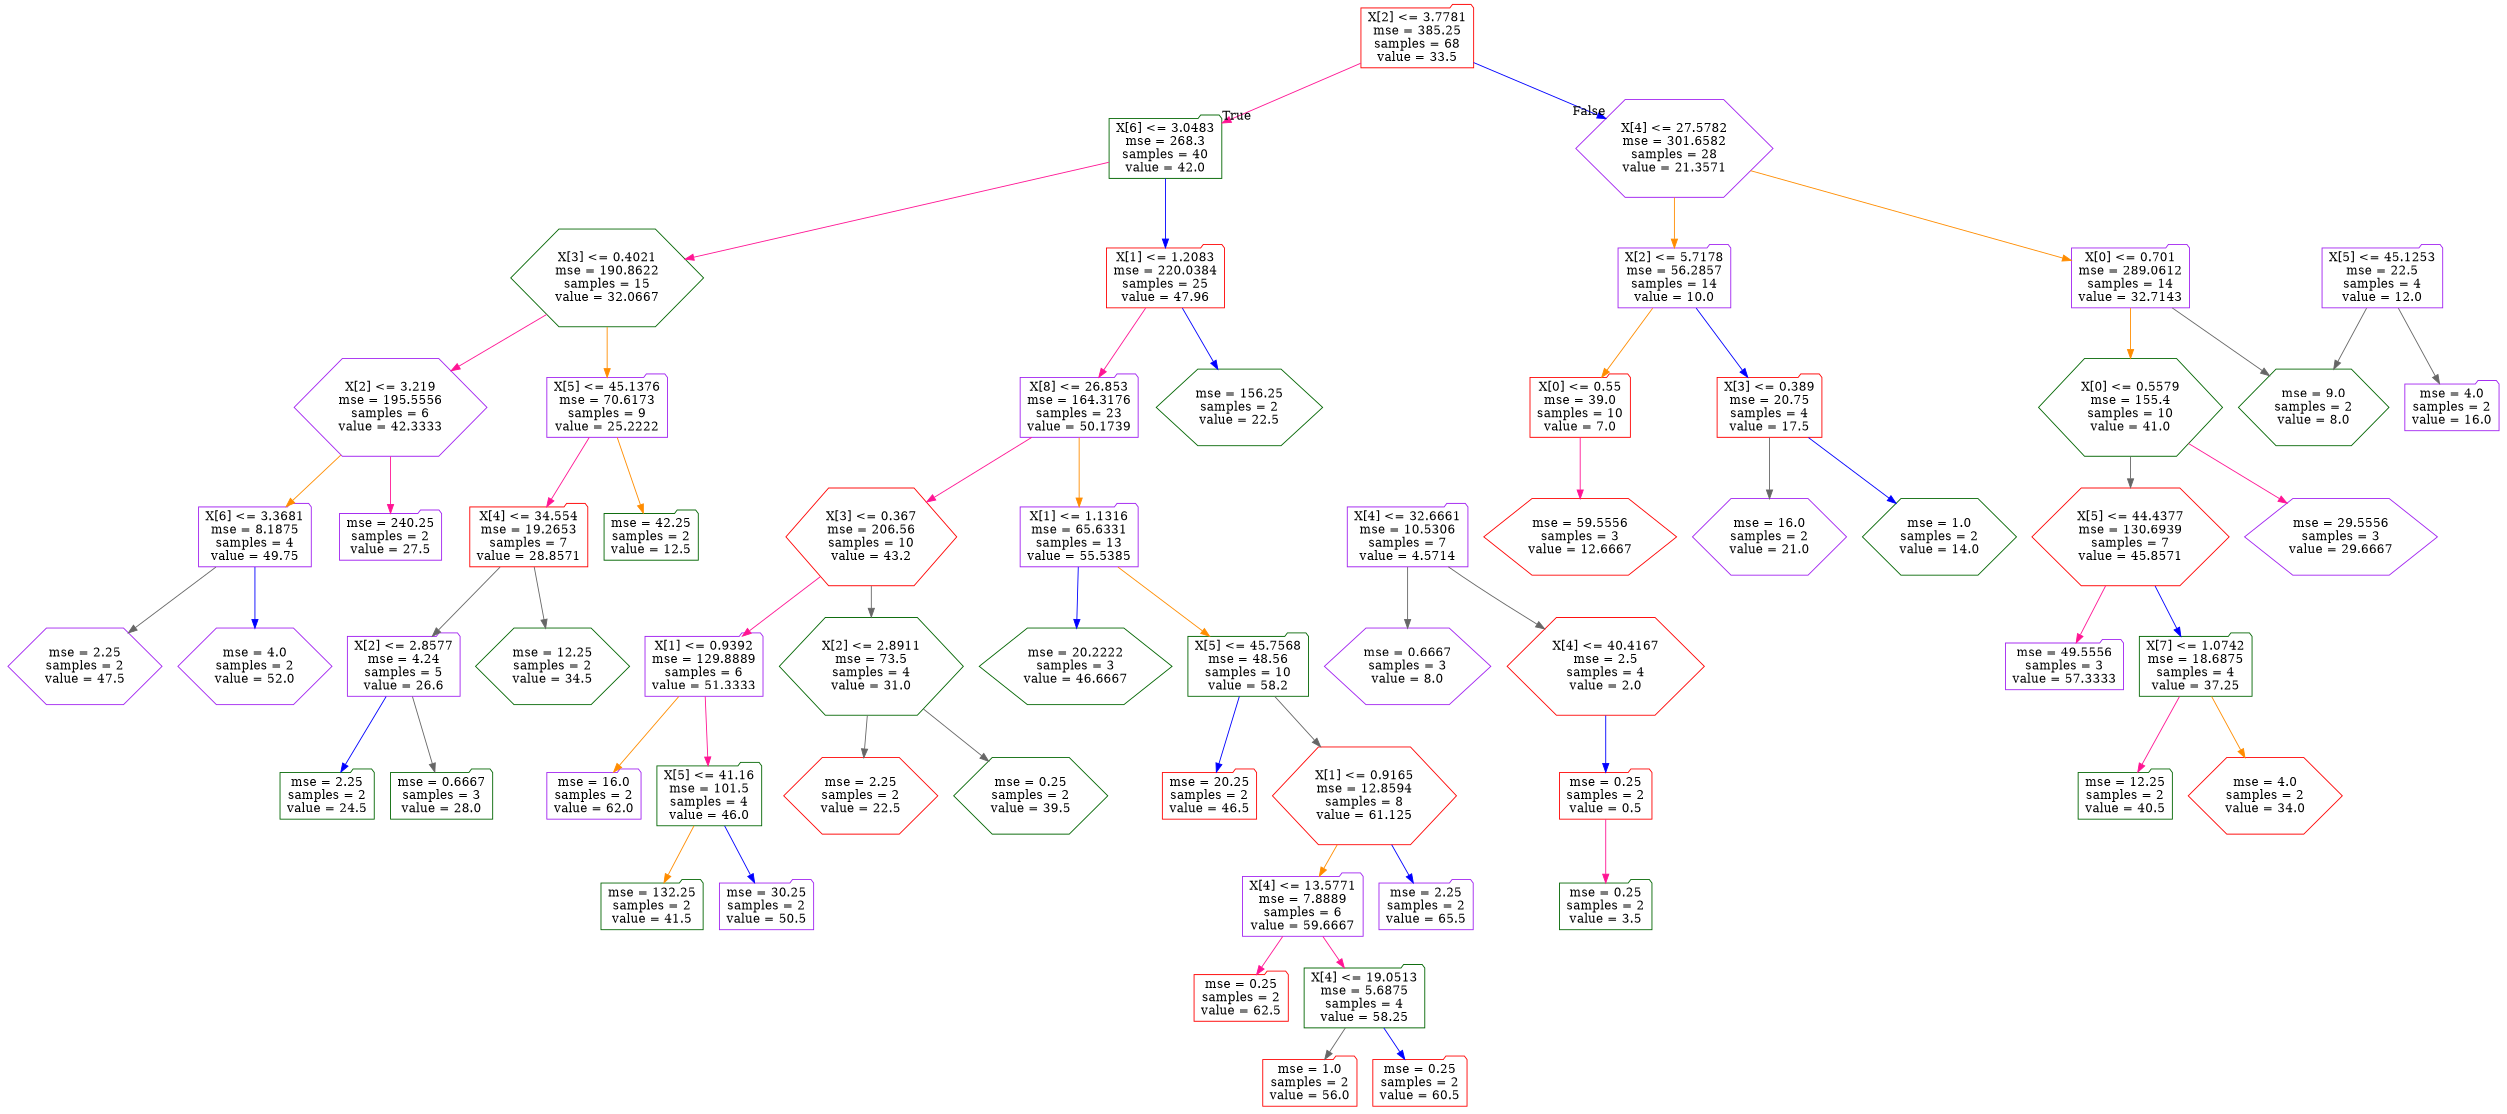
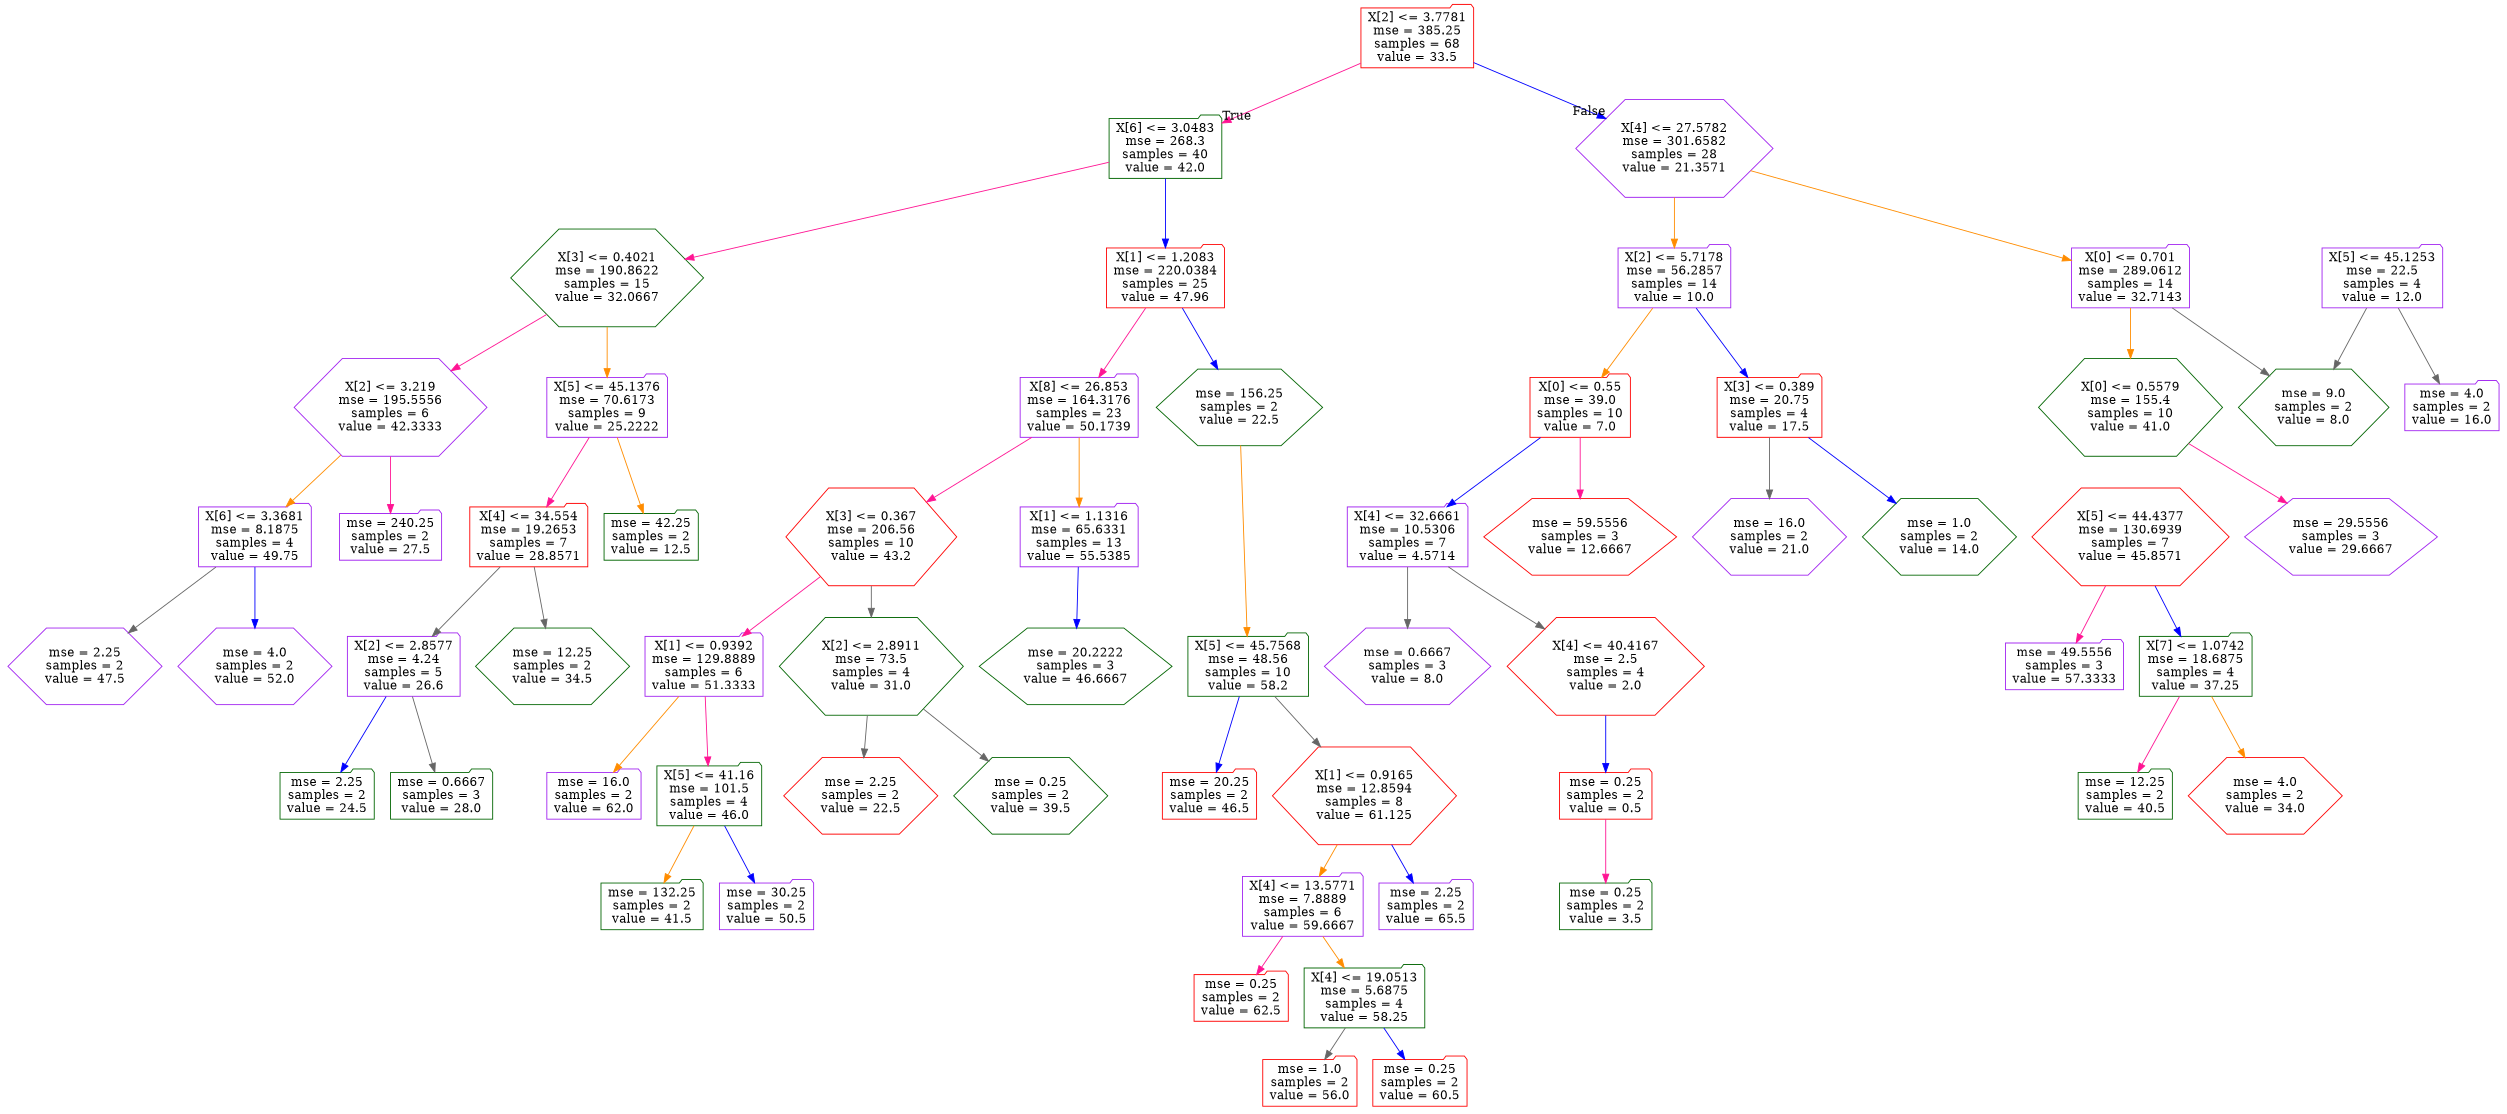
edge "X[0] <= 0.5579 mse = 155.4 samples = 10 value = 41.0" -> "X[5] <= 44.4377 mse = 130.6939 samples = 7 value = 45.8571": removed
edge "X[0] <= 0.55 mse = 39.0 samples = 10 value = 7.0" -> "X[4] <= 32.6661 mse = 10.5306 samples = 7 value = 4.5714": added
edge "X[1] <= 1.1316 mse = 65.6331 samples = 13 value = 55.5385" -> "X[5] <= 45.7568 mse = 48.56 samples = 10 value = 58.2": now "mse = 156.25 samples = 2 value = 22.5" -> "X[5] <= 45.7568 mse = 48.56 samples = 10 value = 58.2"
edge "X[4] <= 13.5771 mse = 7.8889 samples = 6 value = 59.6667" -> "X[4] <= 19.0513 mse = 5.6875 samples = 4 value = 58.25": color deeppink -> darkorange
